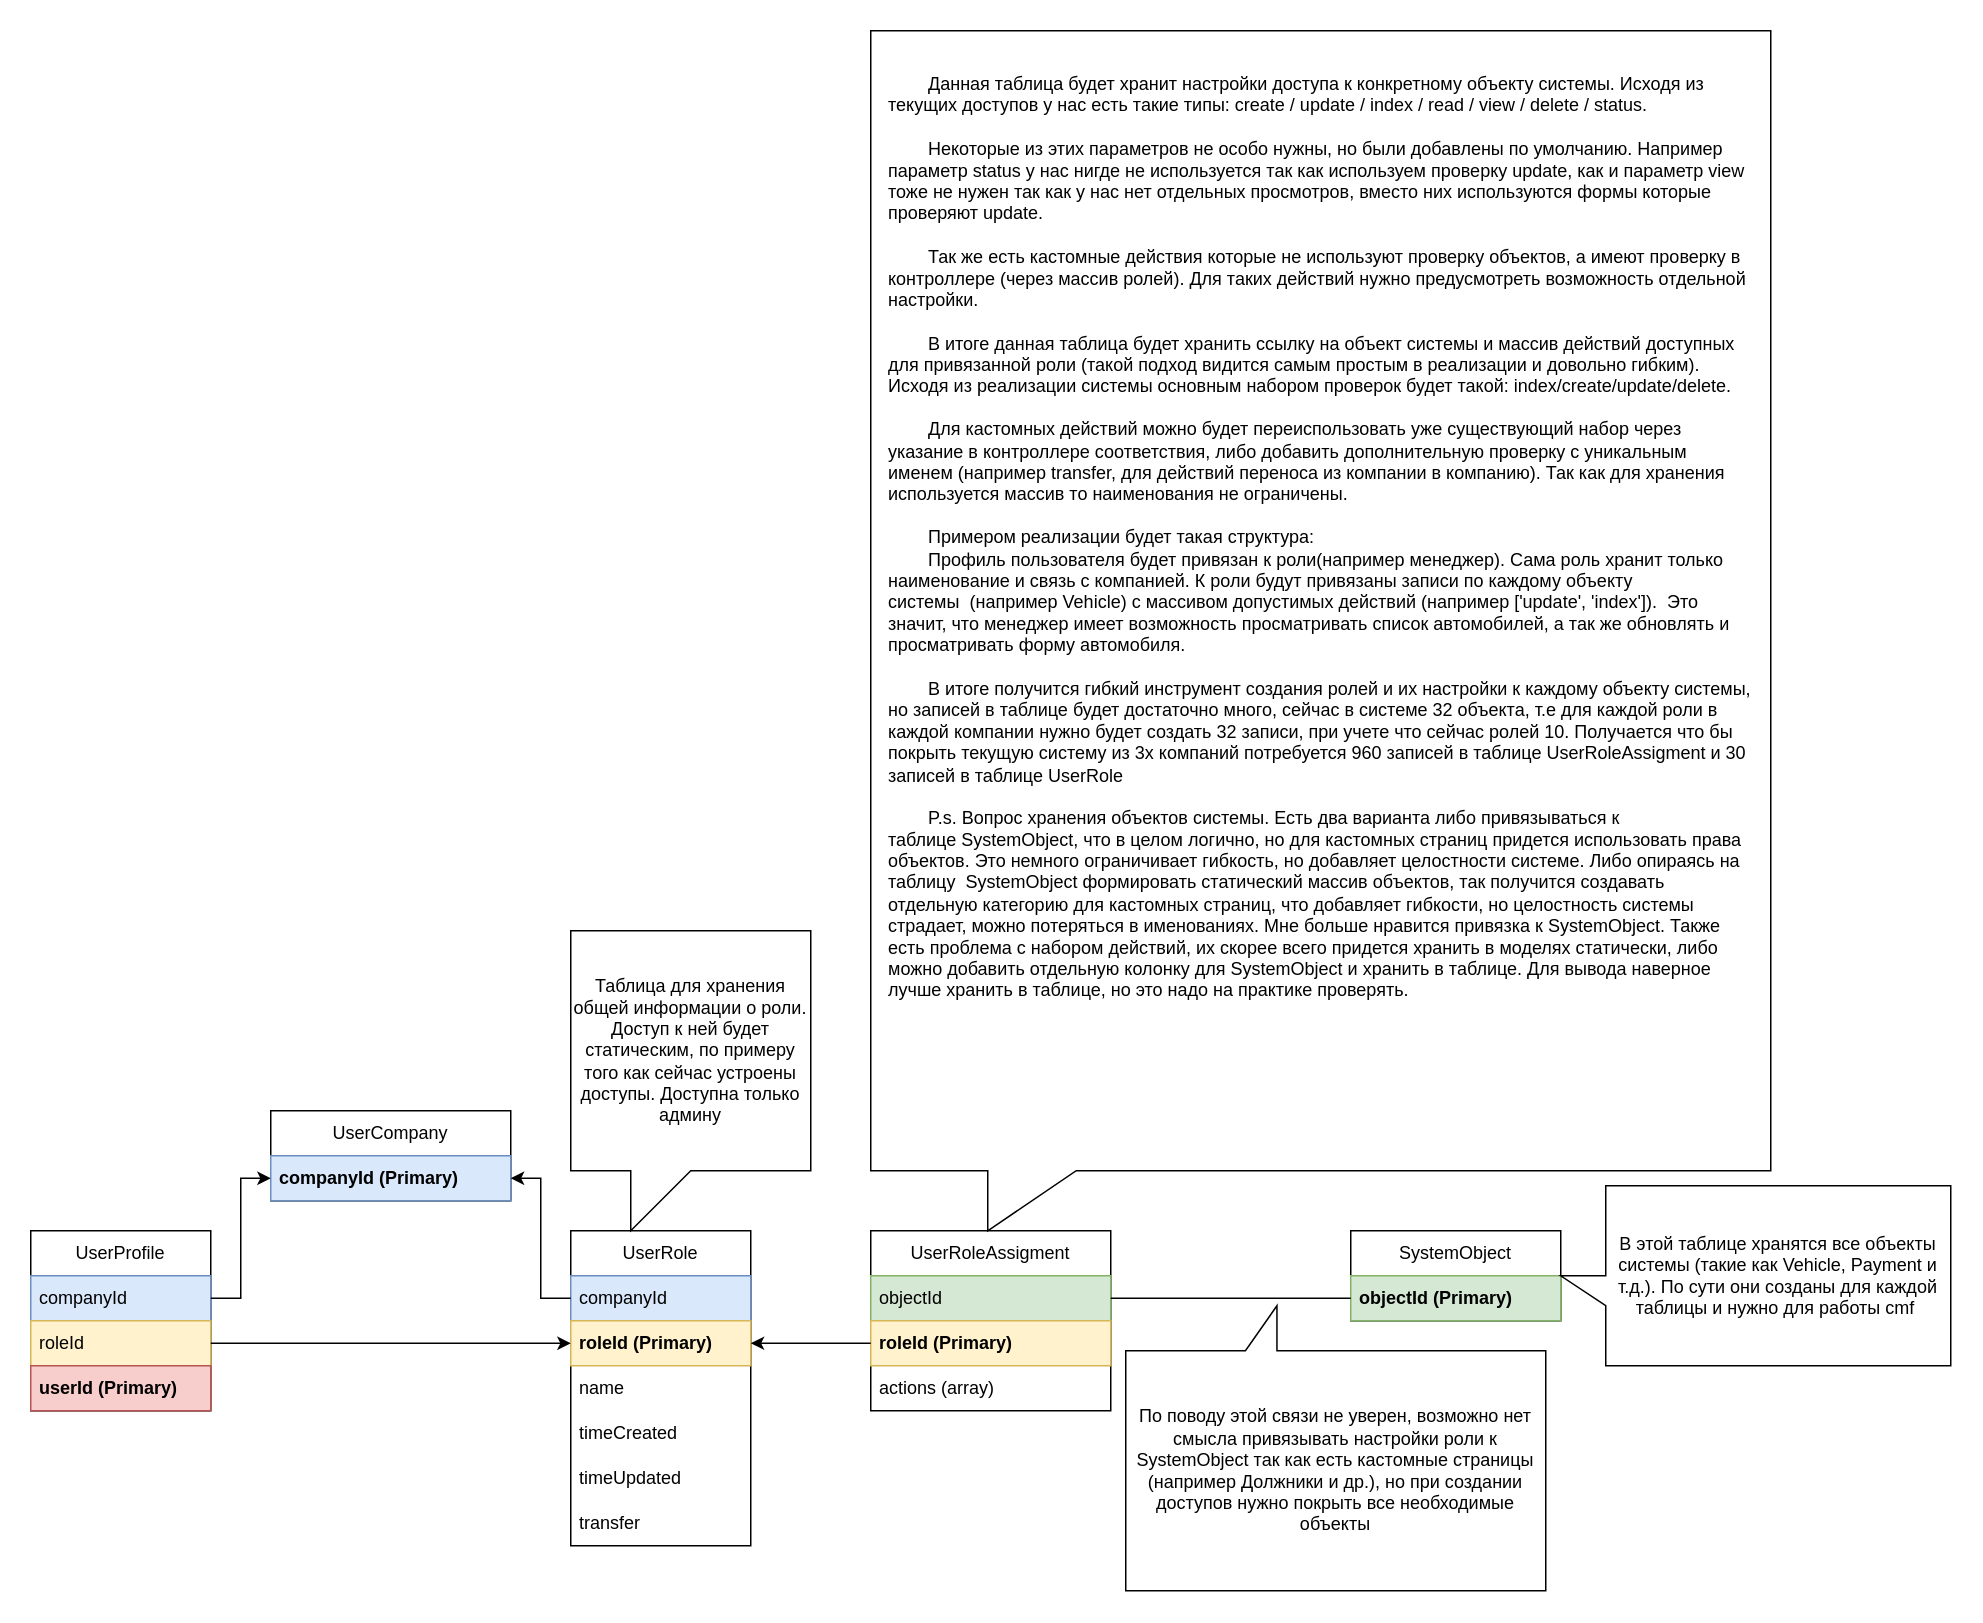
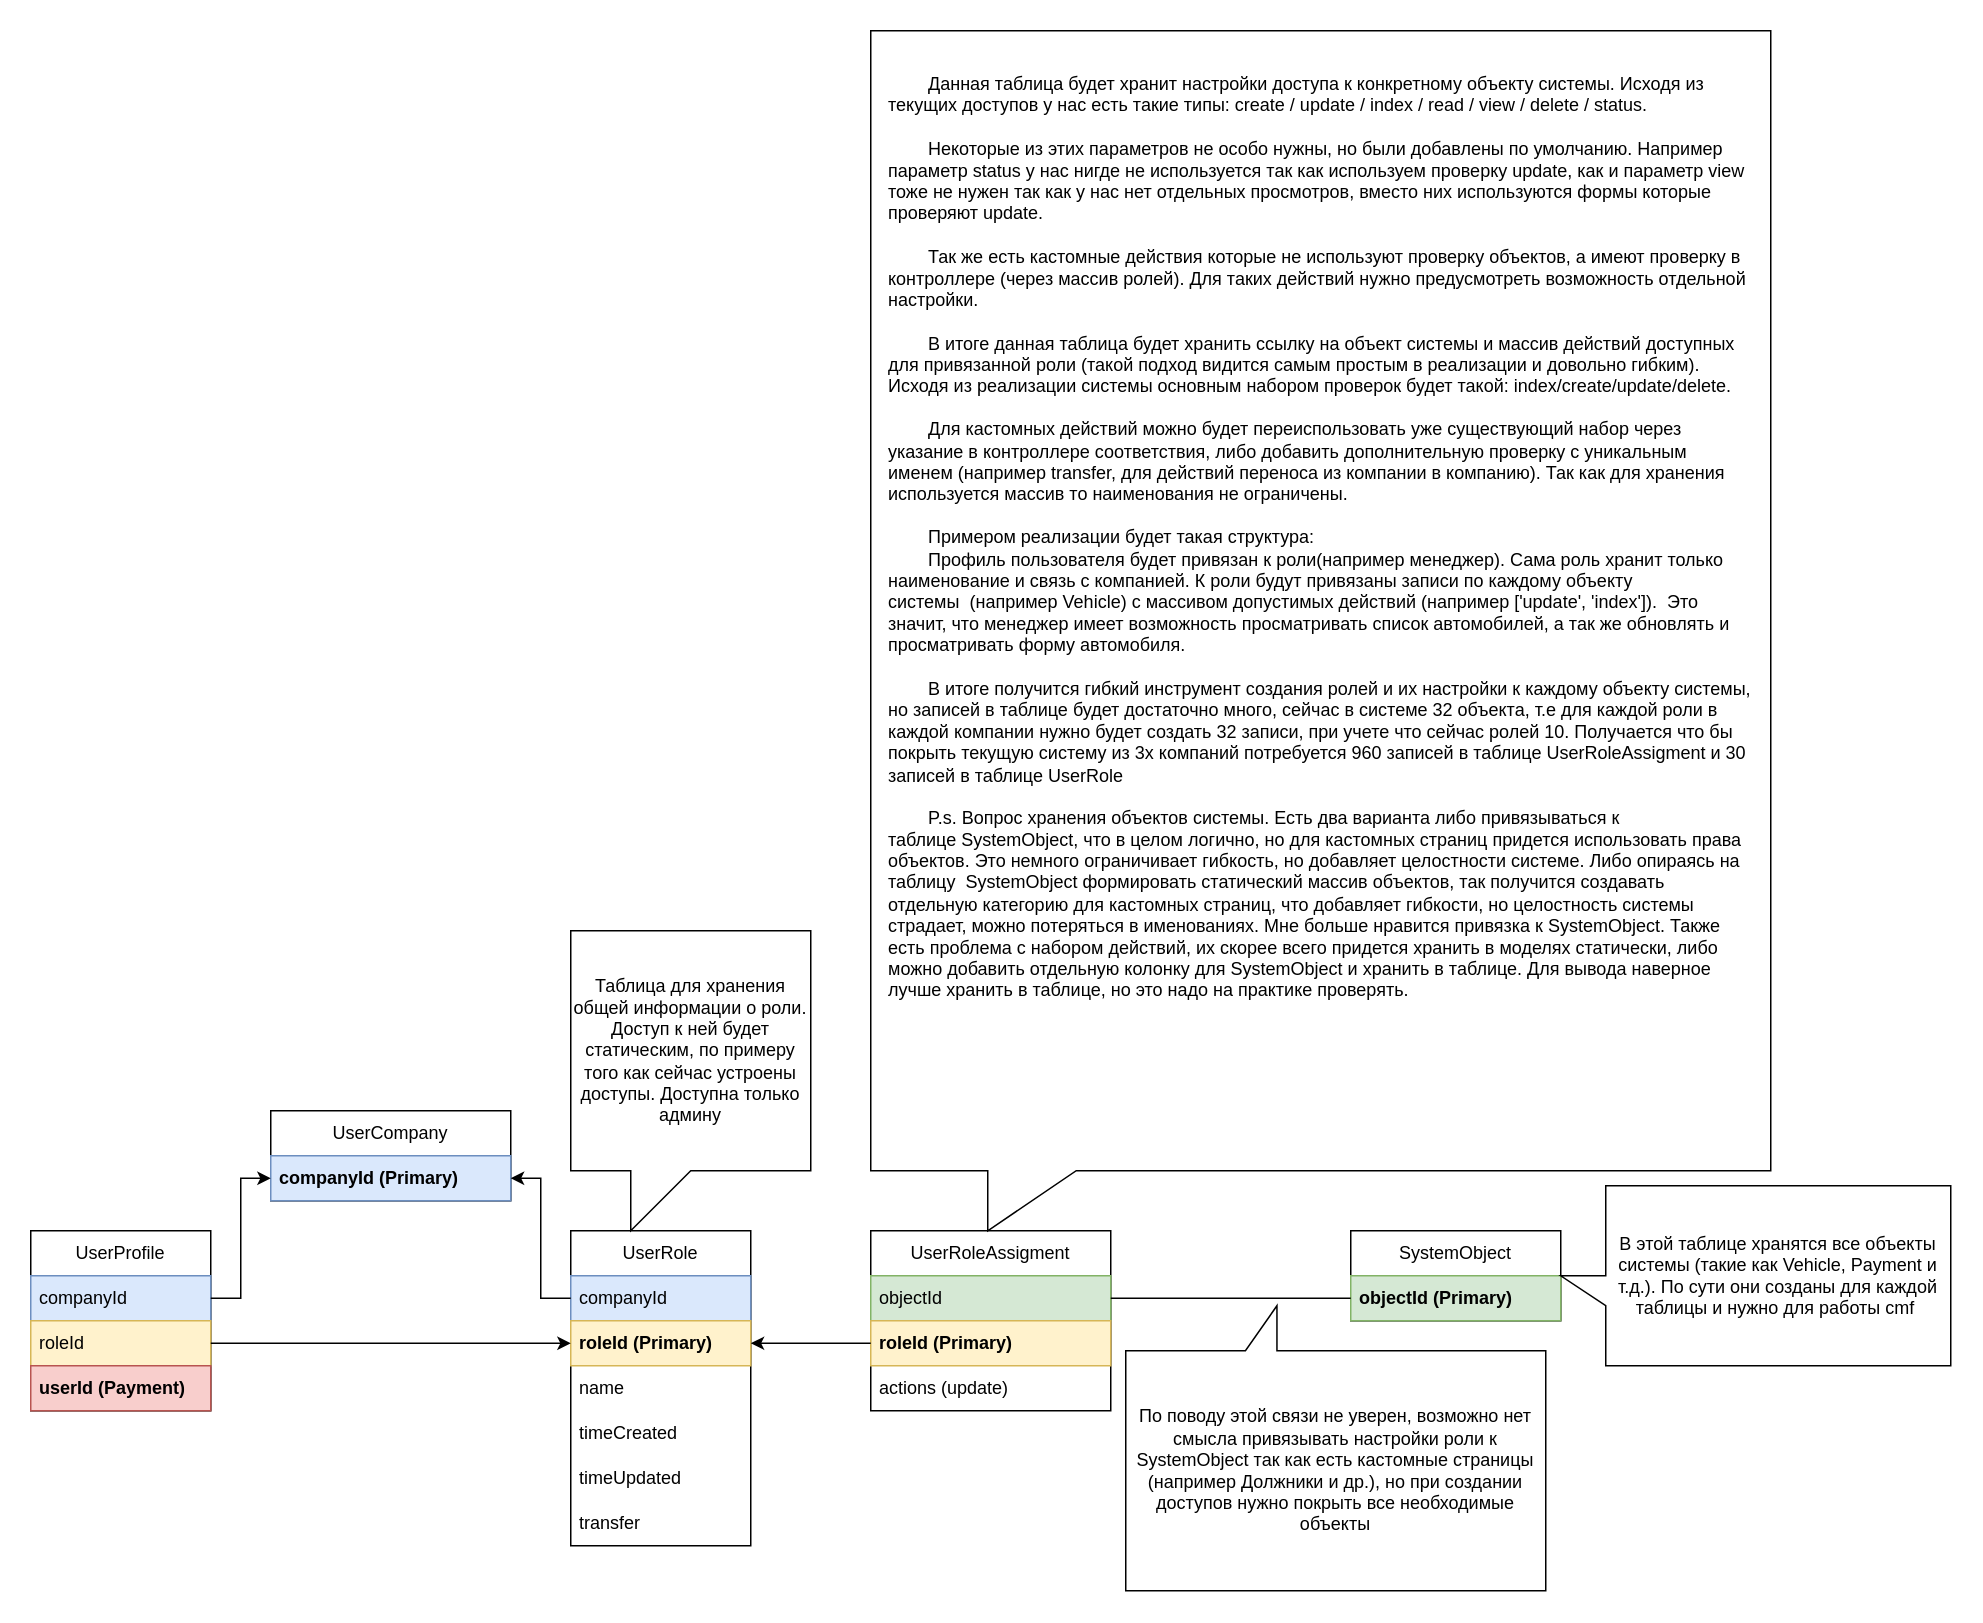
node "userId (Primary)": label "userId (Primary)" -> "userId (Payment)"
node "actions (array)": label "actions (array)" -> "actions (update)"
